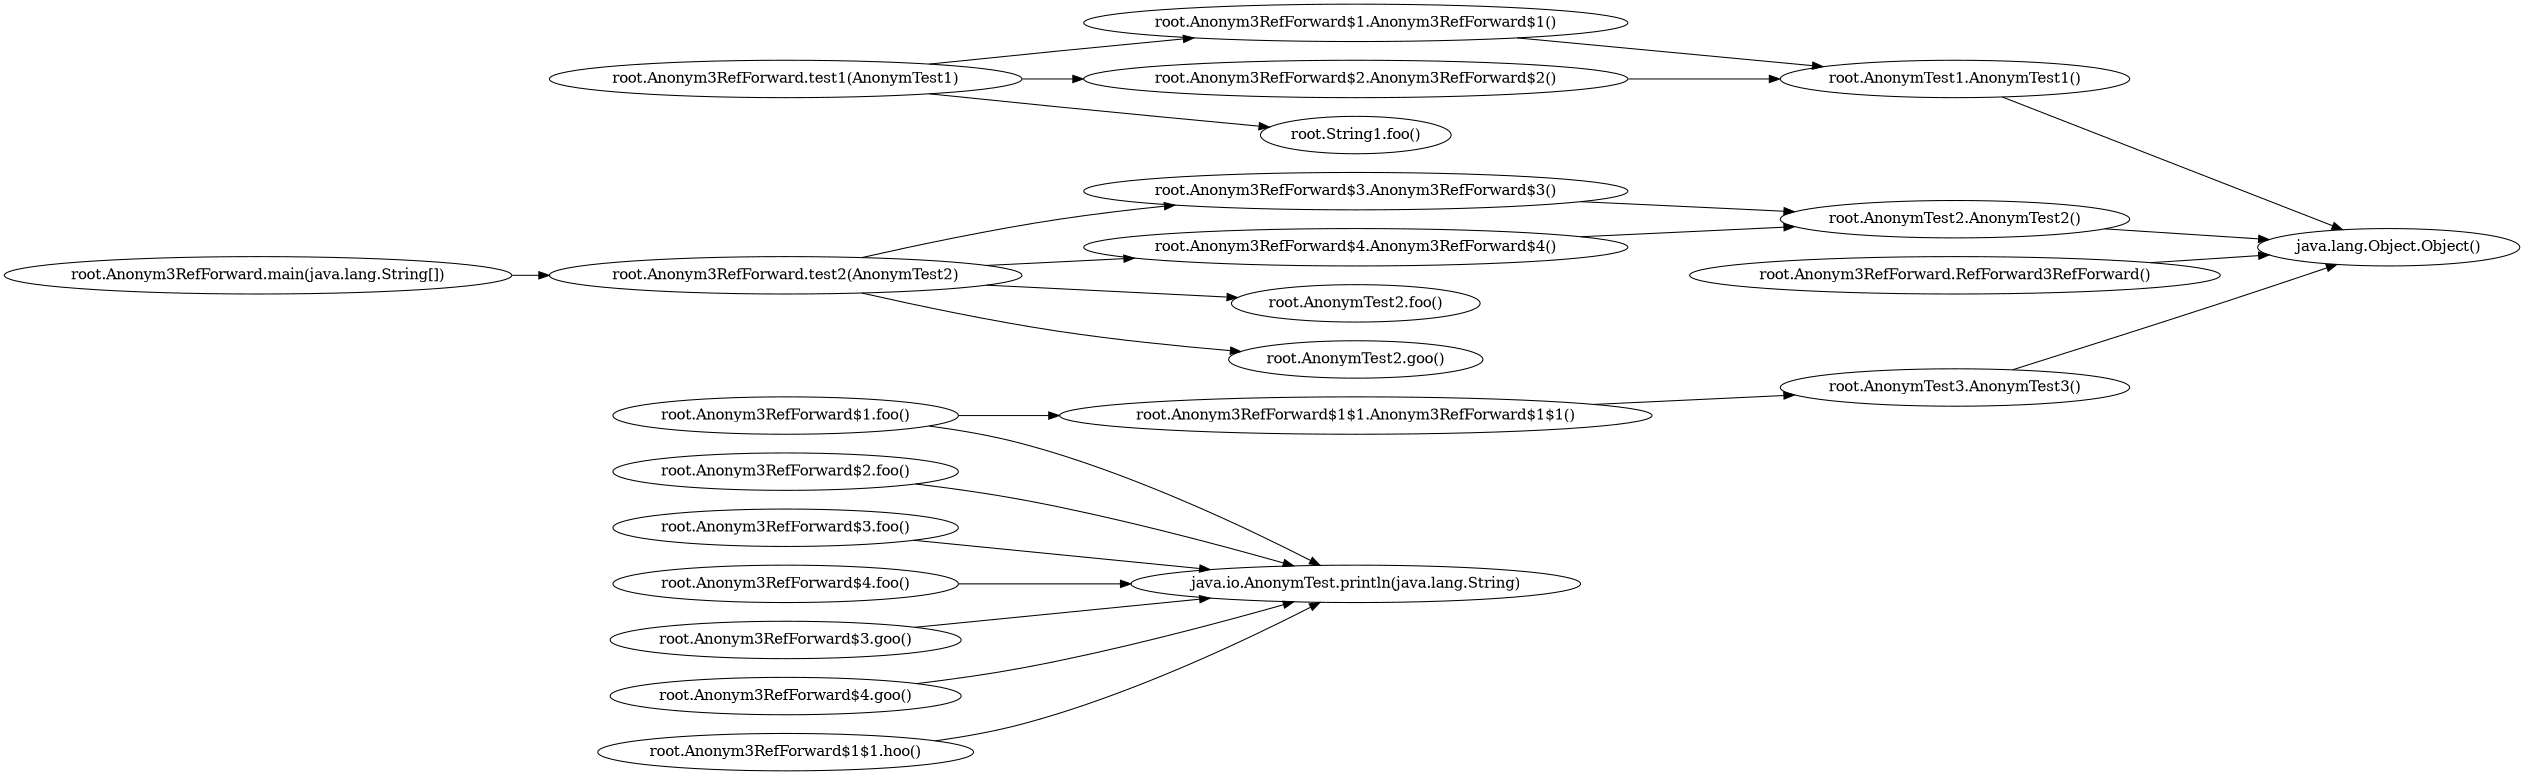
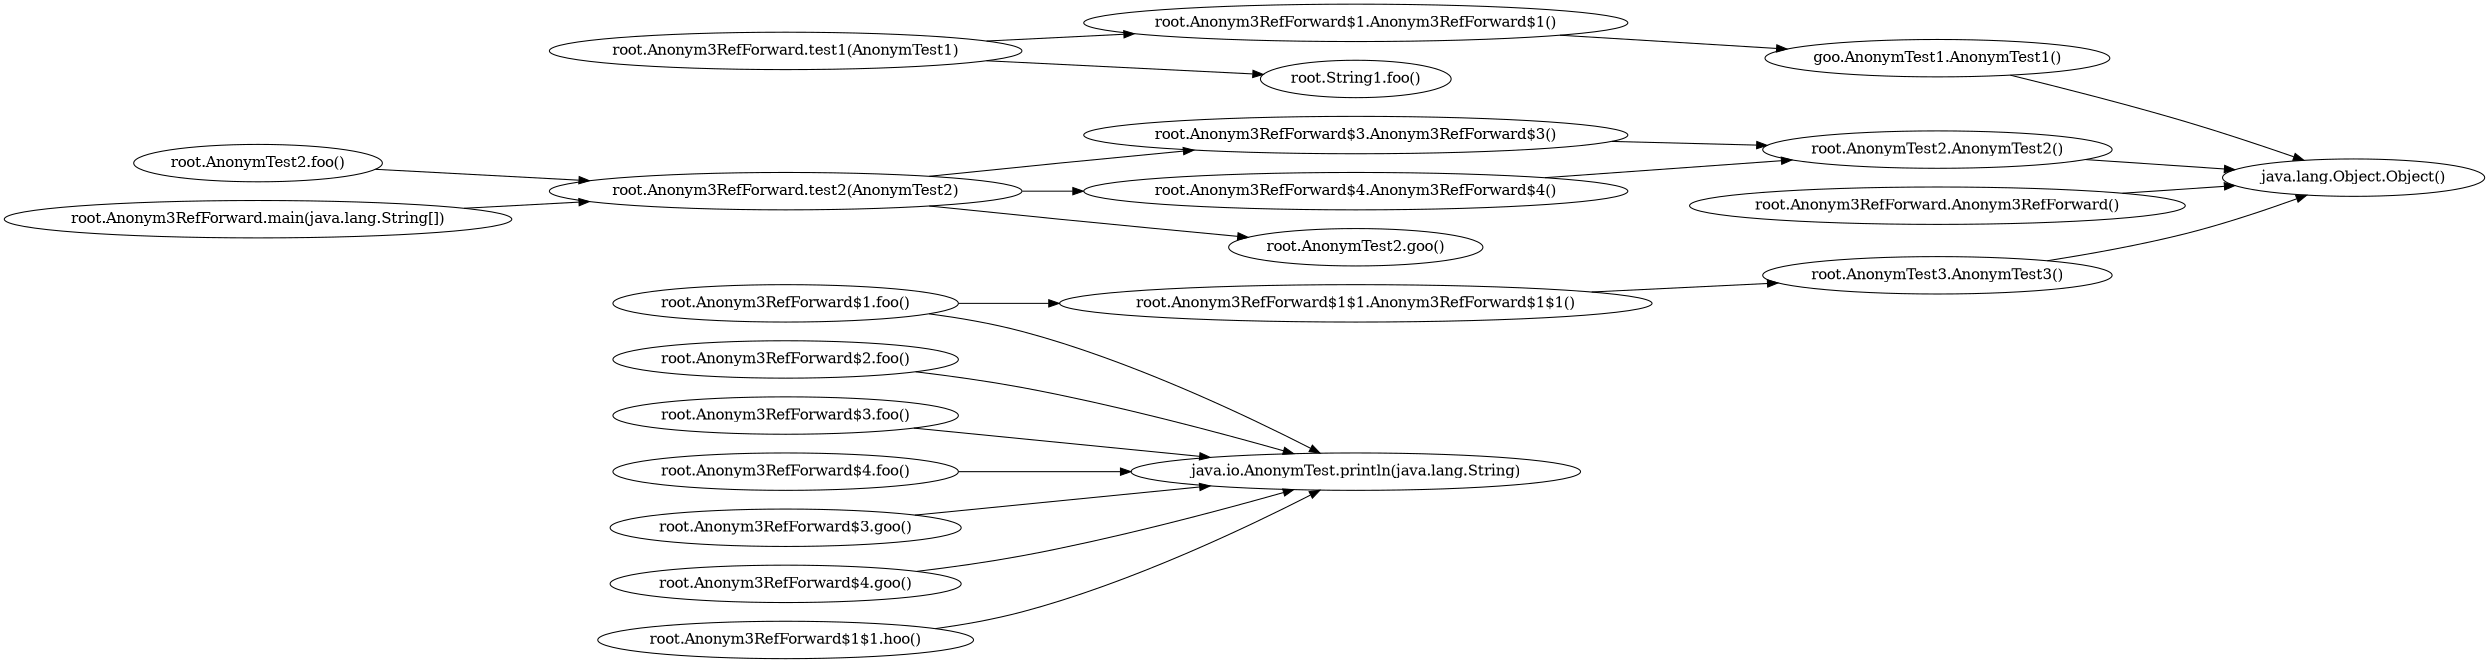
node "root.Anonym3RefForward$2.Anonym3RefForward$2()": removed
node "root.AnonymTest1.AnonymTest1()": label "root.AnonymTest1.AnonymTest1()" -> "goo.AnonymTest1.AnonymTest1()"
node "root.Anonym3RefForward.RefForward3RefForward()": label "root.Anonym3RefForward.RefForward3RefForward()" -> "root.Anonym3RefForward.Anonym3RefForward()"
edge "root.Anonym3RefForward.test2(AnonymTest2)" -> "root.AnonymTest2.foo()": reversed
